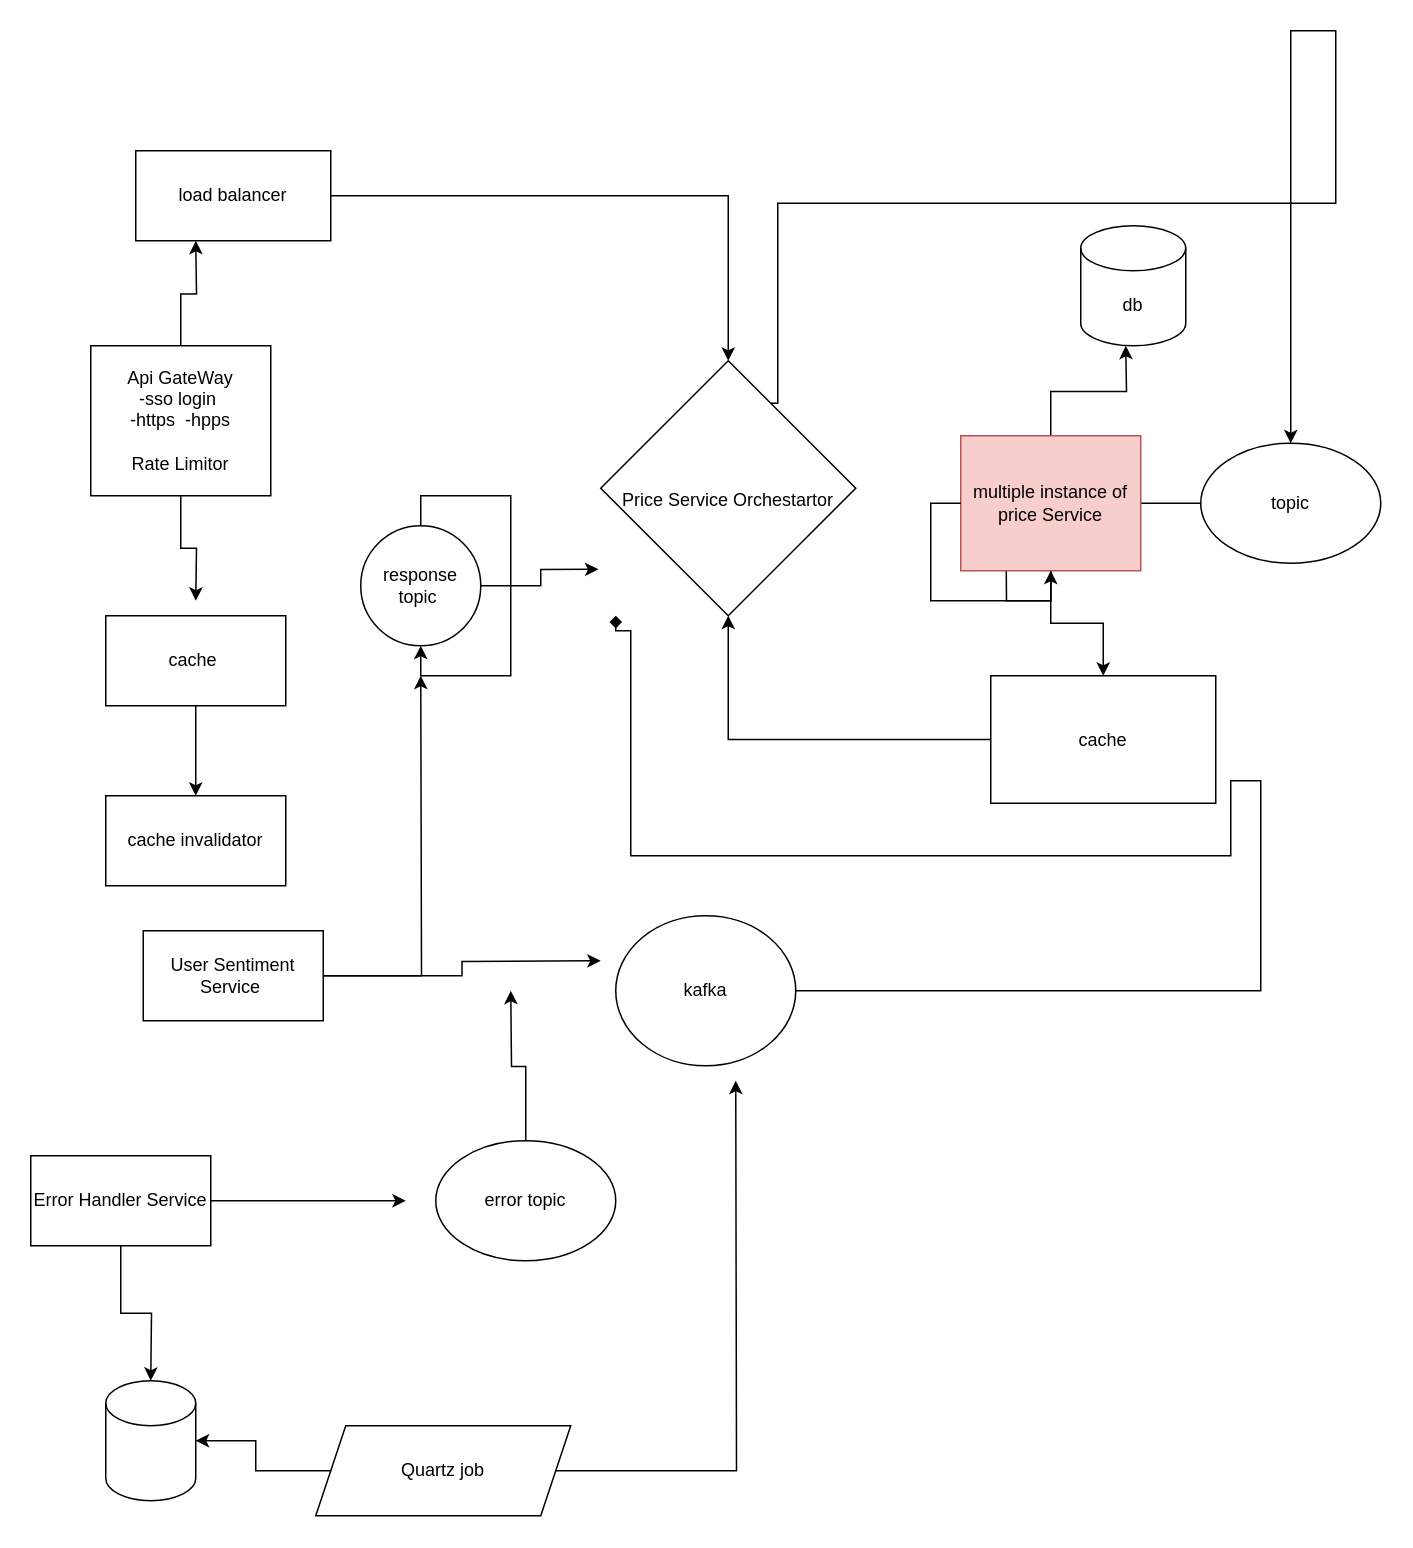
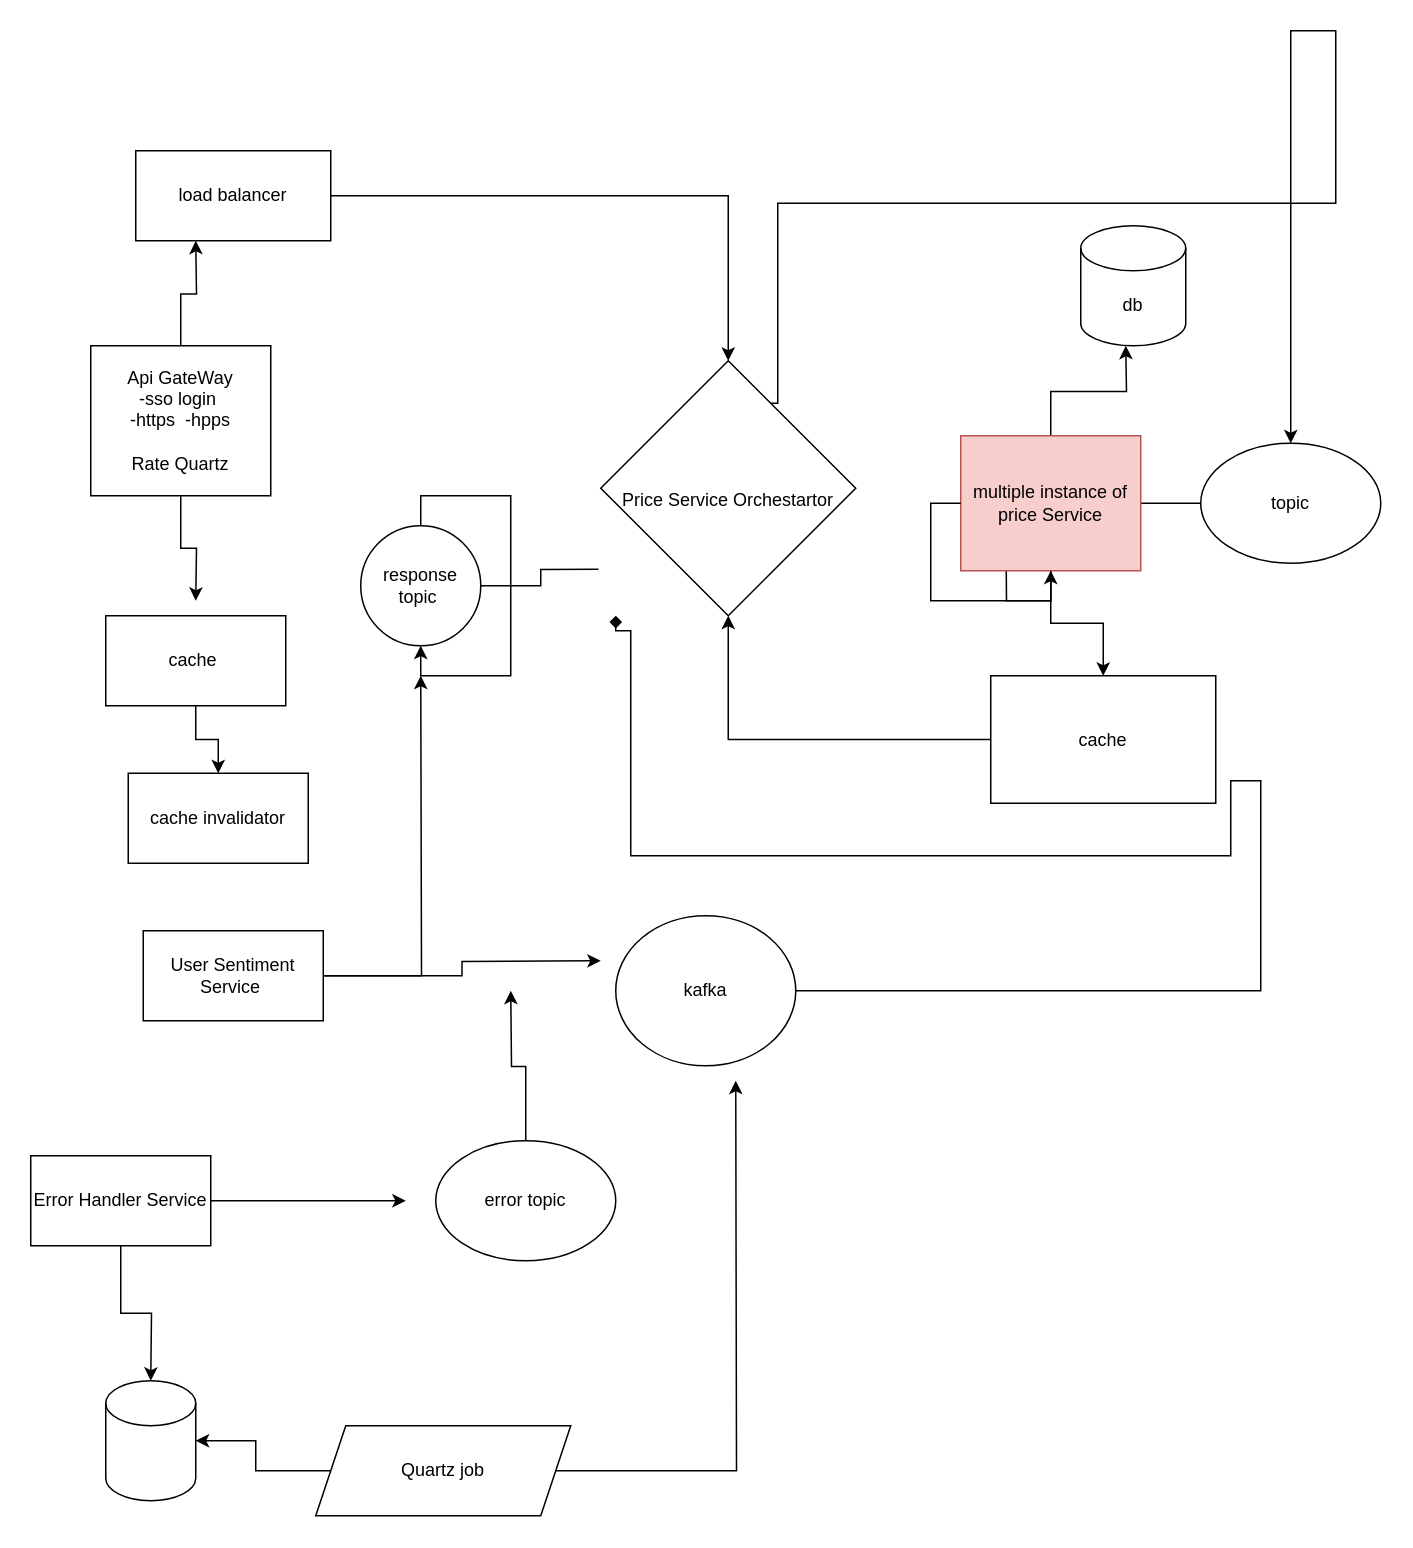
node "Api GateWay -sso login -https -hpps Rate Limitor": label "Api GateWay -sso login -https -hpps Rate Limitor" -> "Api GateWay -sso login -https -hpps Rate Quartz"
edge "response topic" -> "Price Service Orchestartor": arrowhead classic -> none
node "cache invalidator": moved (196, 841) -> (218, 818)
